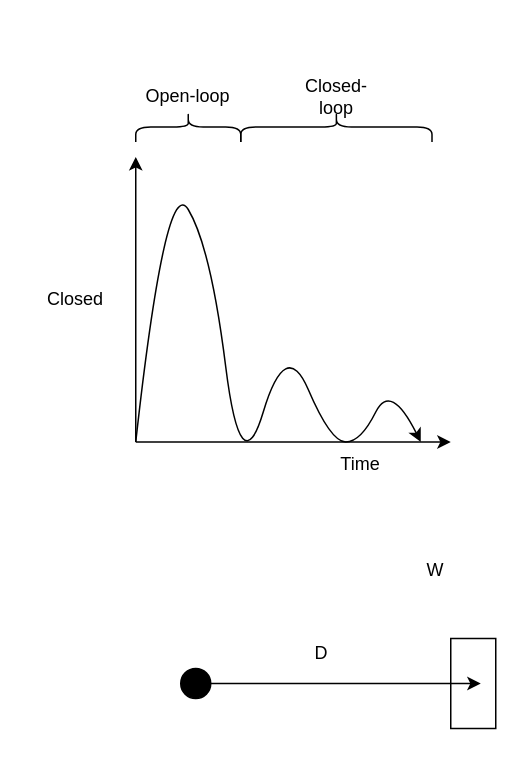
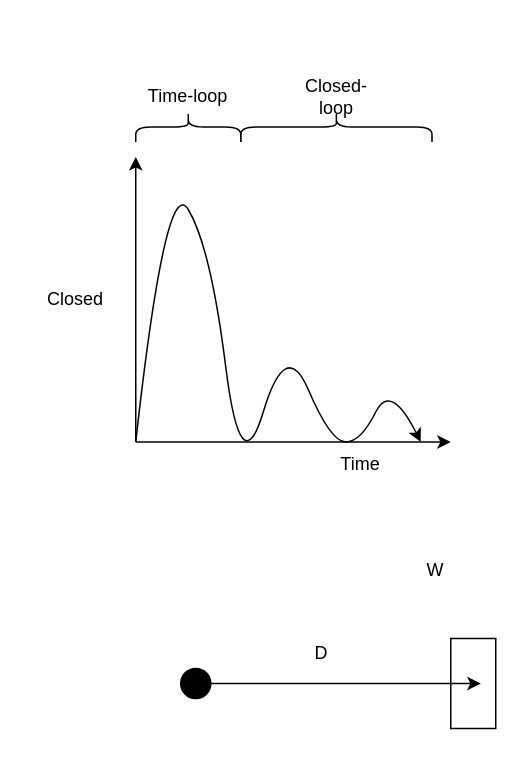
node "Open-loop": label "Open-loop" -> "Time-loop"
